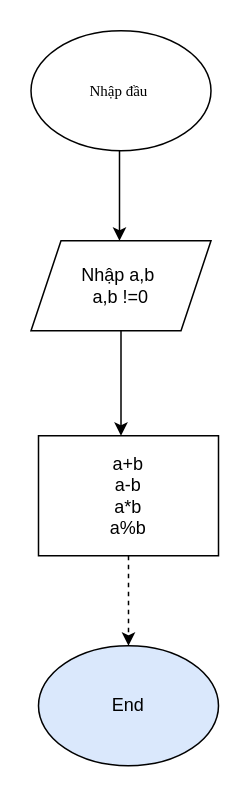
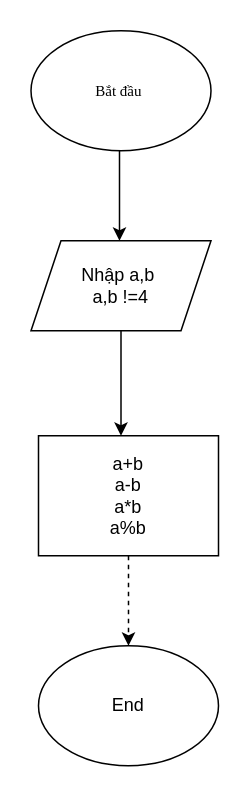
node "Nhập đầu": label "Nhập đầu" -> "Bắt đầu"
node "Nhập a,b a,b !=0": label "Nhập a,b a,b !=0" -> "Nhập a,b a,b !=4"
node "End": fillcolor #dae8fc -> #ffffff
